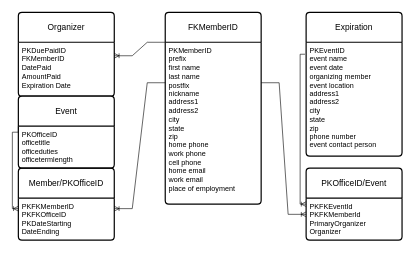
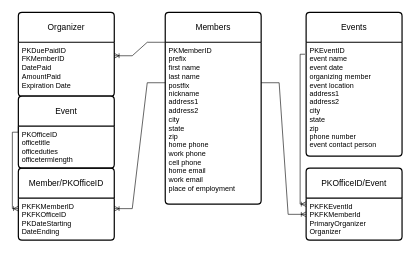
node "FKMemberID": label "FKMemberID" -> "Members"
node "Expiration": label "Expiration" -> "Events"
